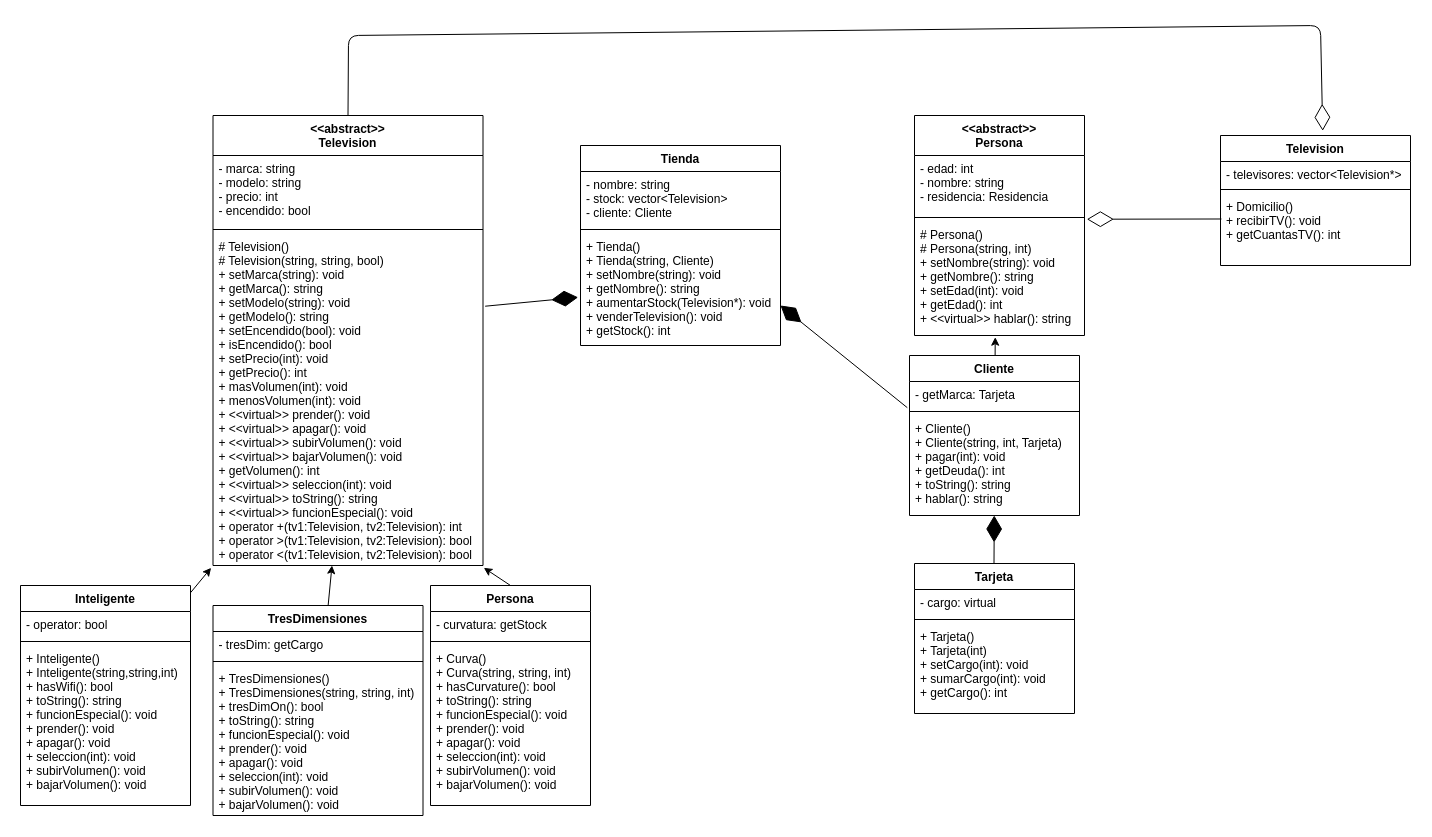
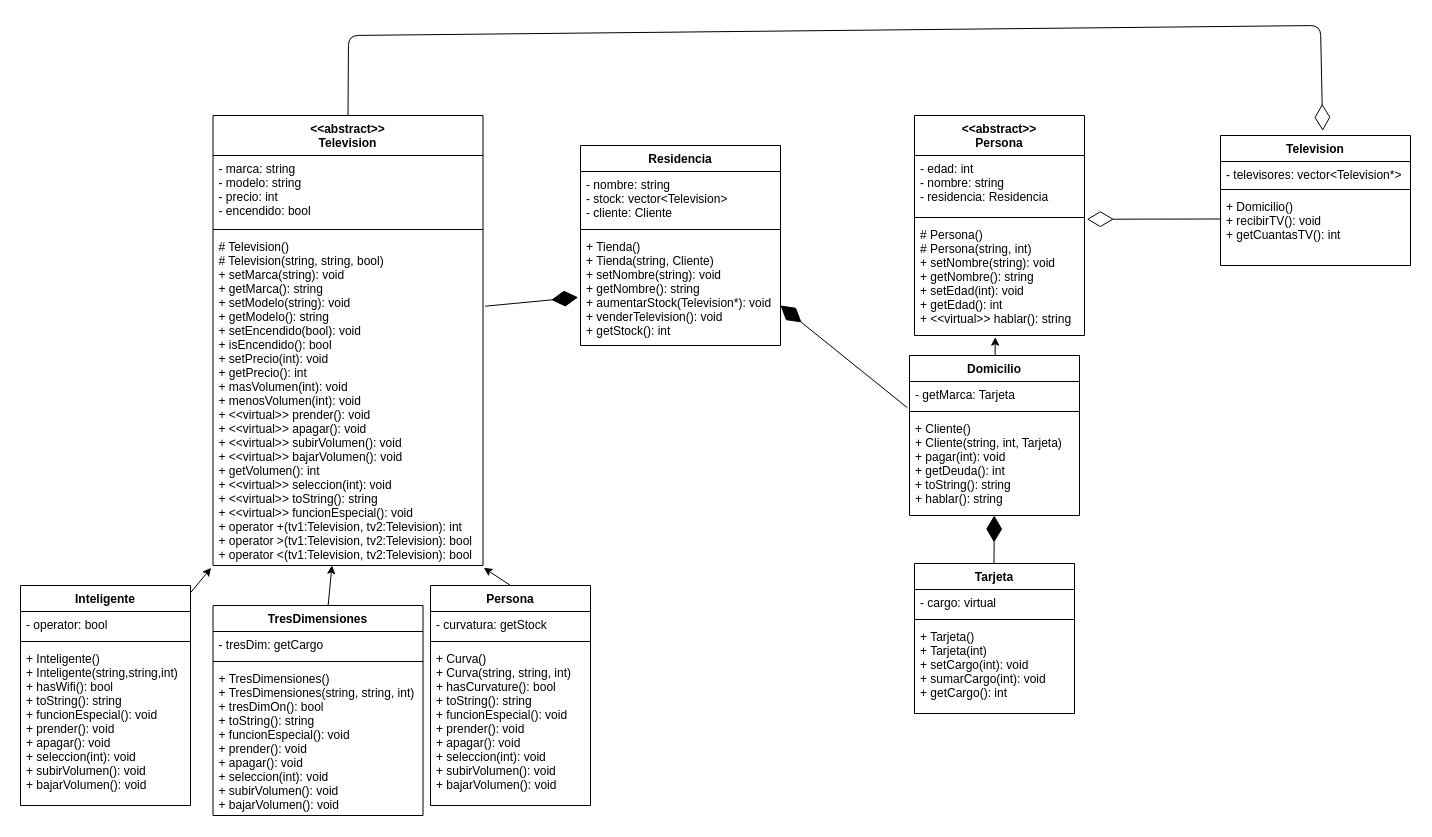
node "Tienda": label "Tienda" -> "Residencia"
node "Cliente": label "Cliente" -> "Domicilio"
